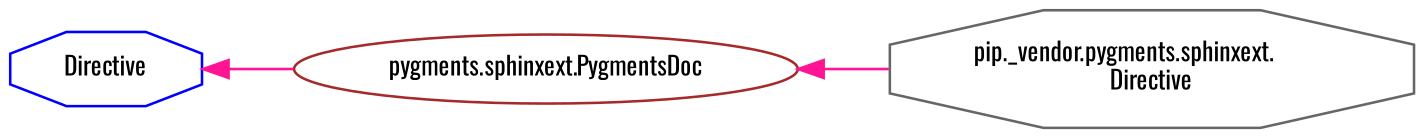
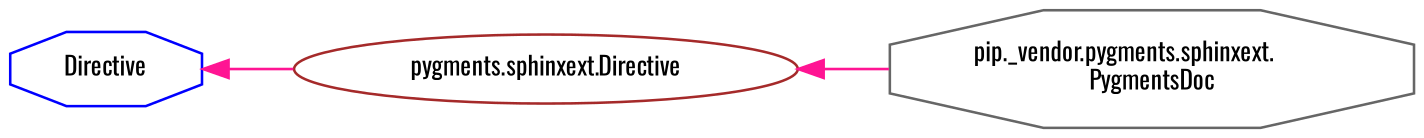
node "pygments.sphinxext.PygmentsDoc": label "pygments.sphinxext.PygmentsDoc" -> "pygments.sphinxext.Directive"
node "pip._vendor.pygments.sphinxext. Directive": label "pip._vendor.pygments.sphinxext. Directive" -> "pip._vendor.pygments.sphinxext. PygmentsDoc"
